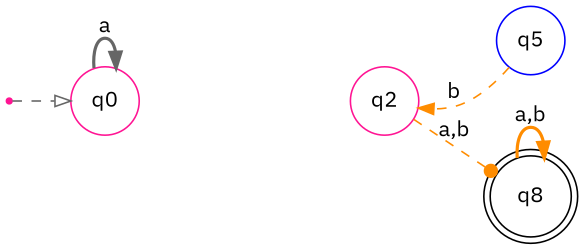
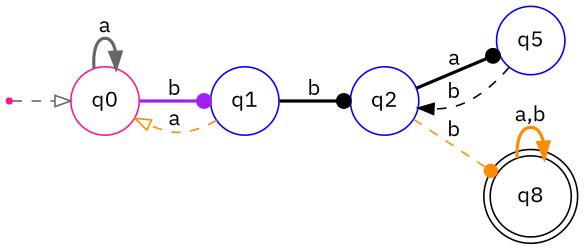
edge "q2" -> "q5": added, label "a"
edge "q5" -> "q2": color darkorange -> black
node "q1": added
node "q2": color deeppink -> blue
edge "q2" -> "q8": label "a,b" -> "b"
